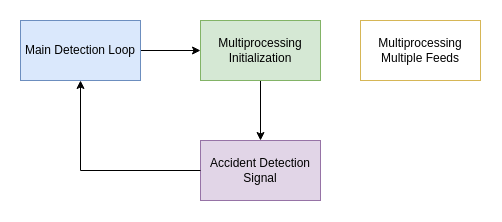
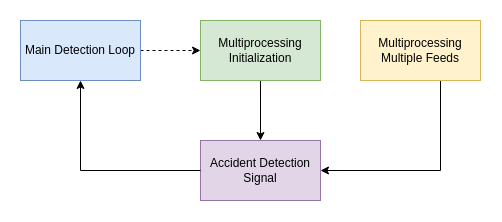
edge "Main Detection Loop" -> "Multiprocessing Initialization": style solid -> dashed
node "Multiprocessing Multiple Feeds": fillcolor #ffffff -> #fff2cc
edge "Multiprocessing Multiple Feeds" -> "Accident Detection Signal": added
